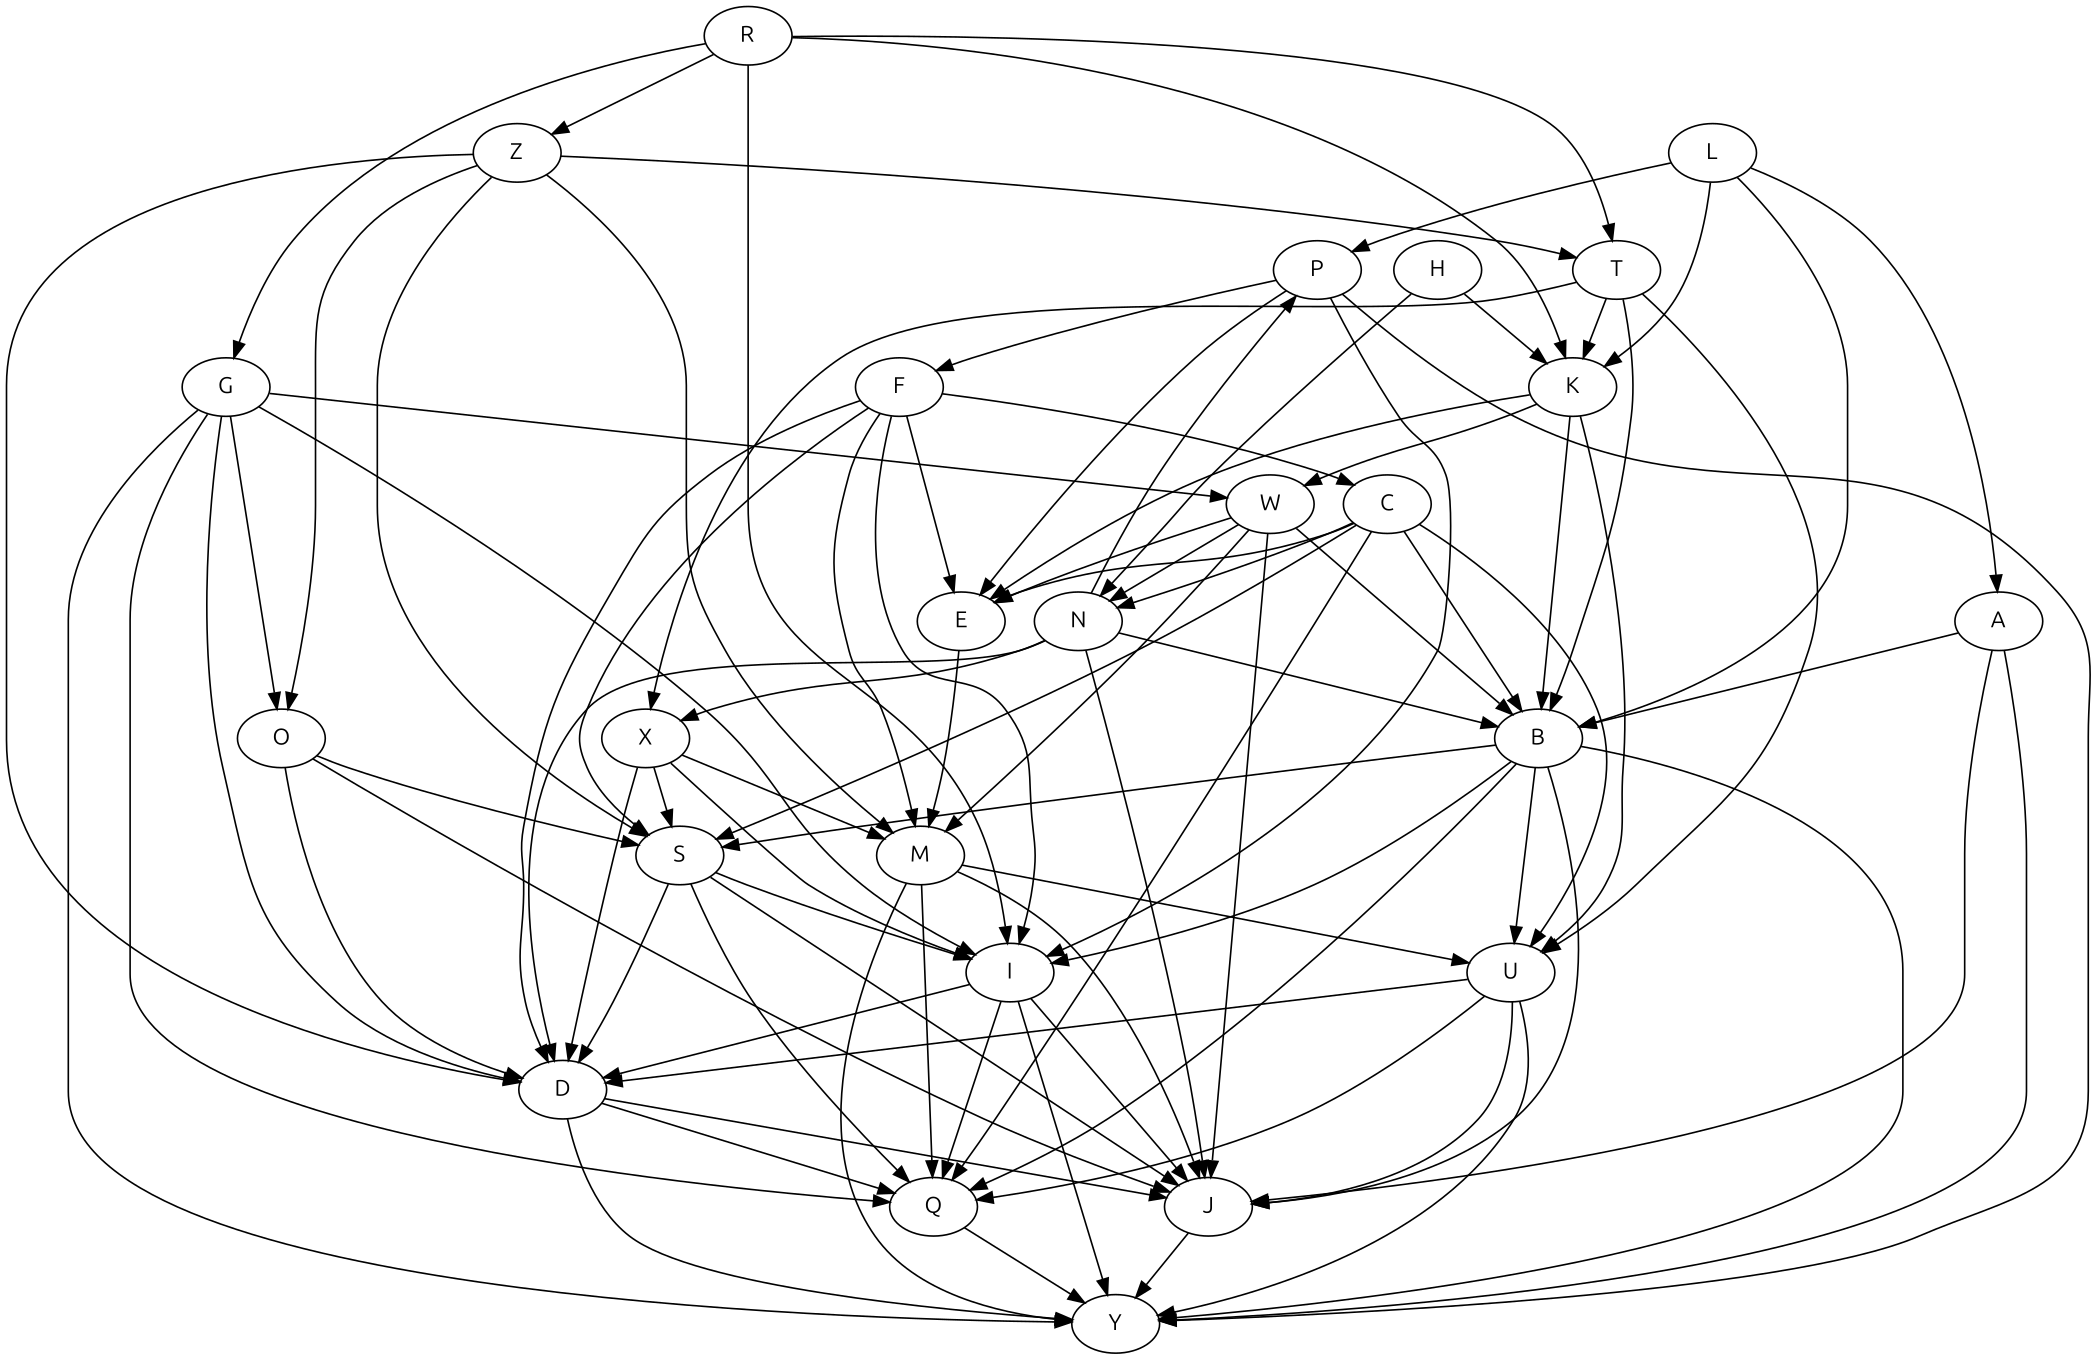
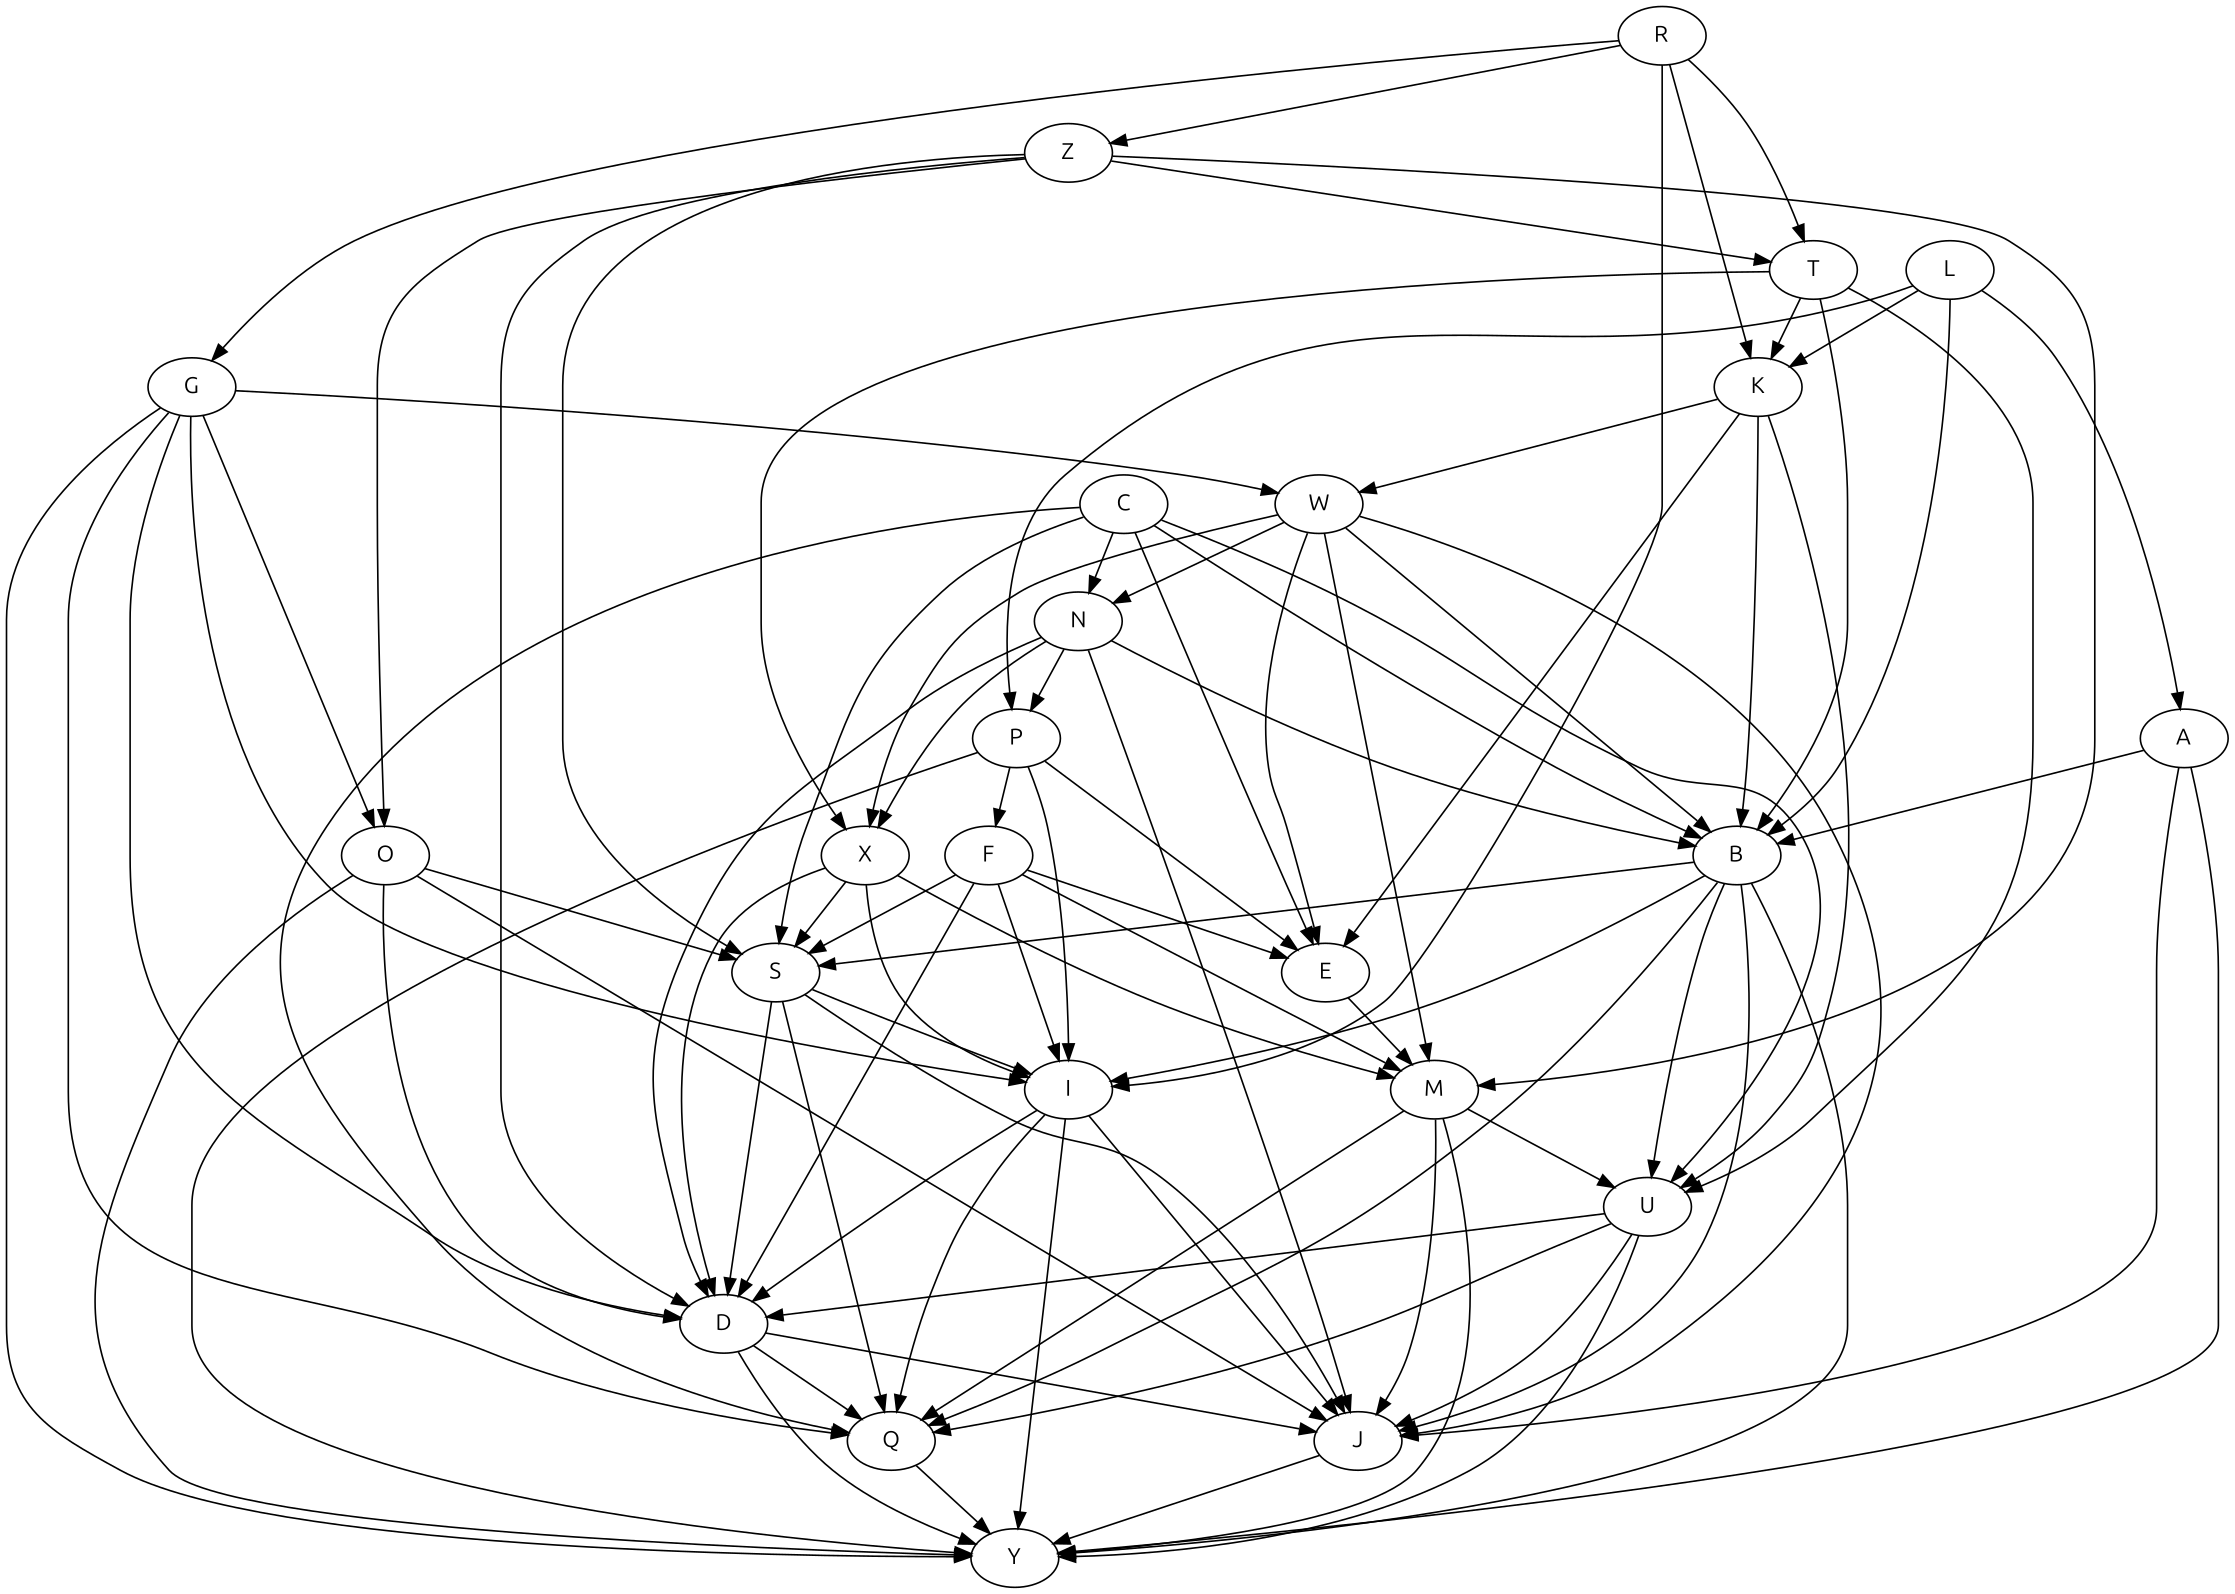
node "H": removed
edge "F" -> "C": removed
edge "W" -> "X": added
edge "O" -> "Y": added
